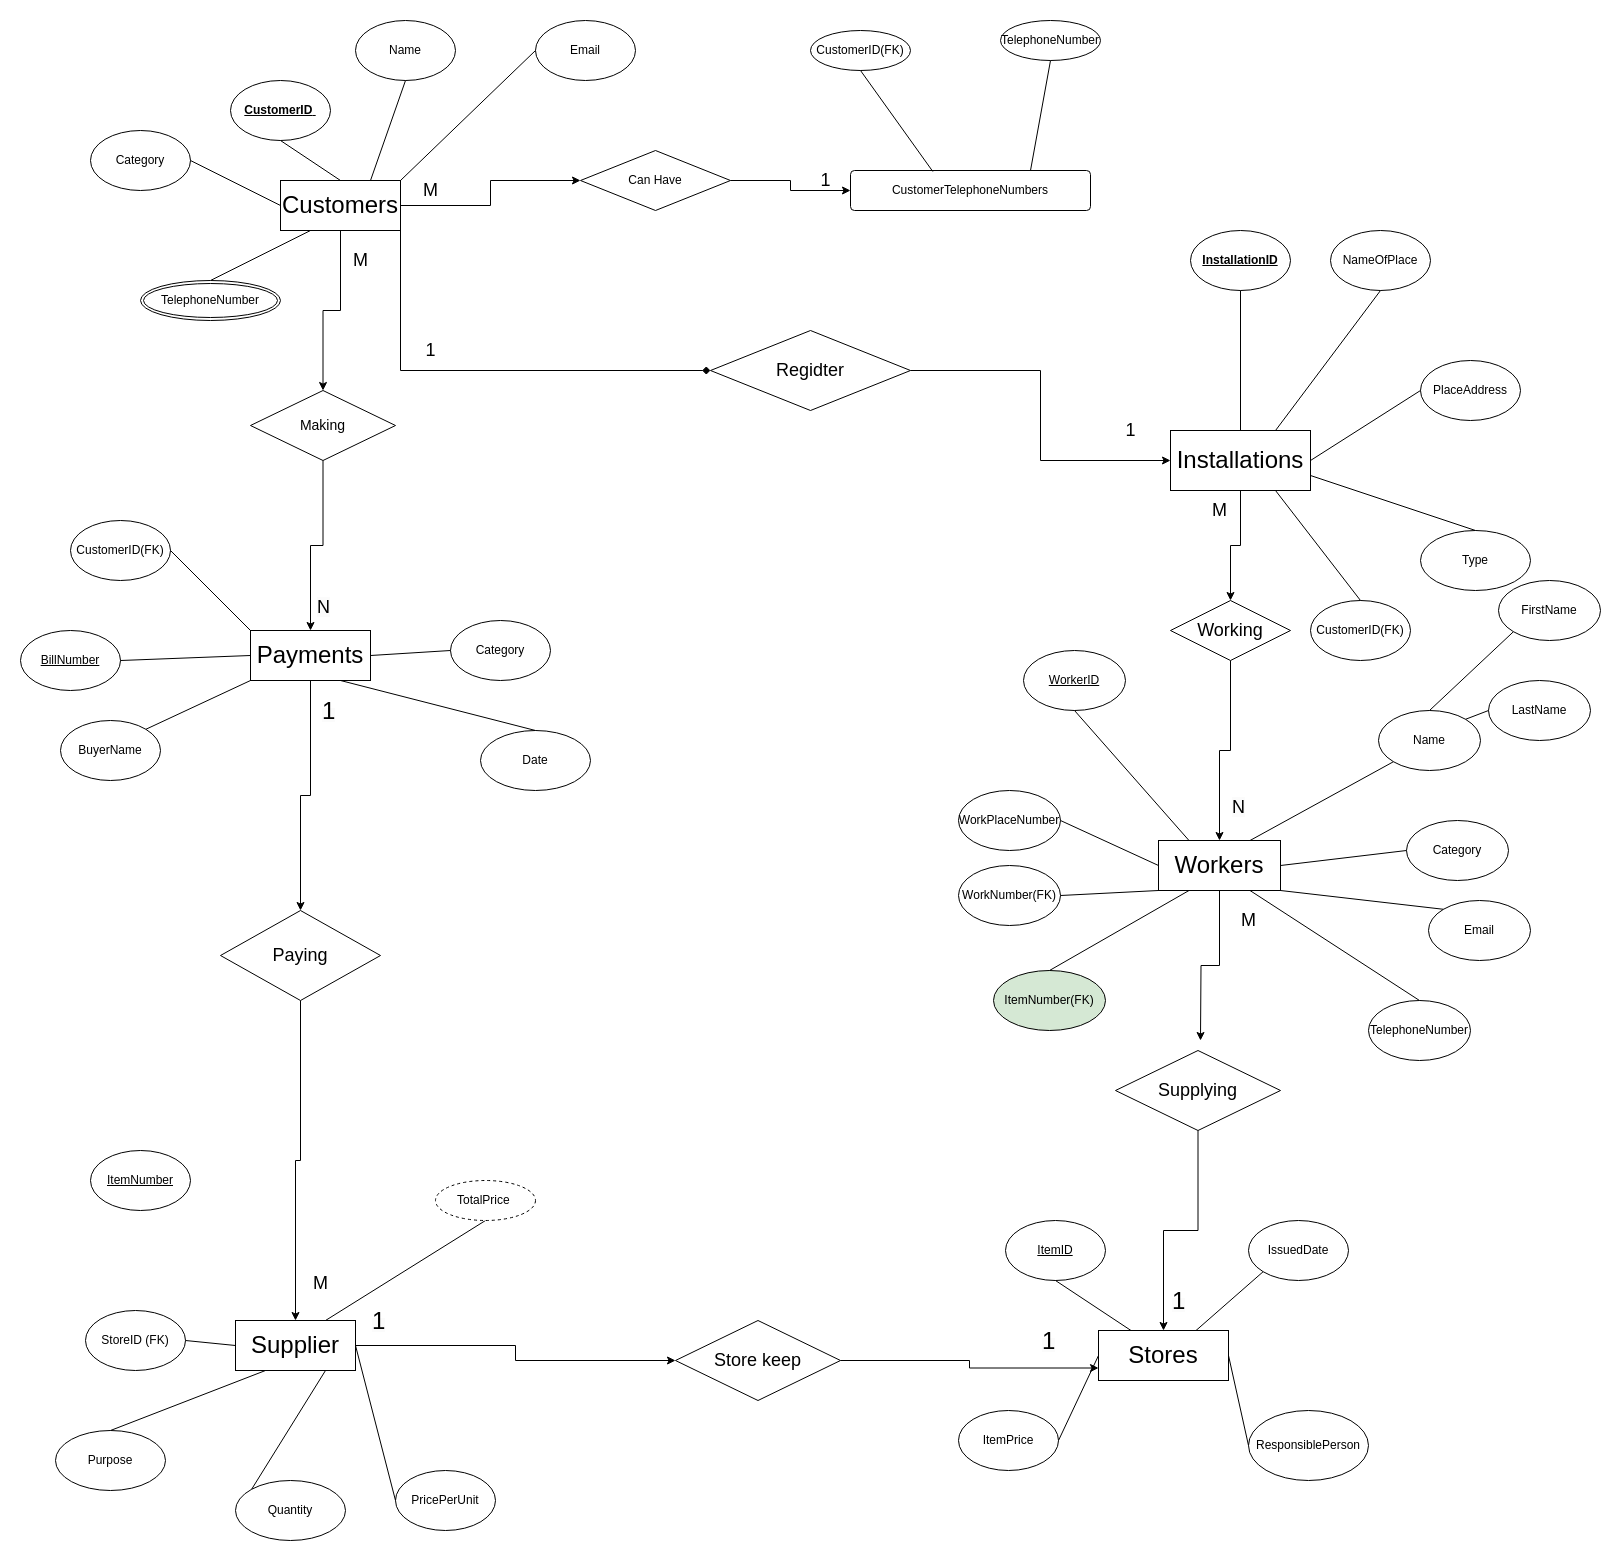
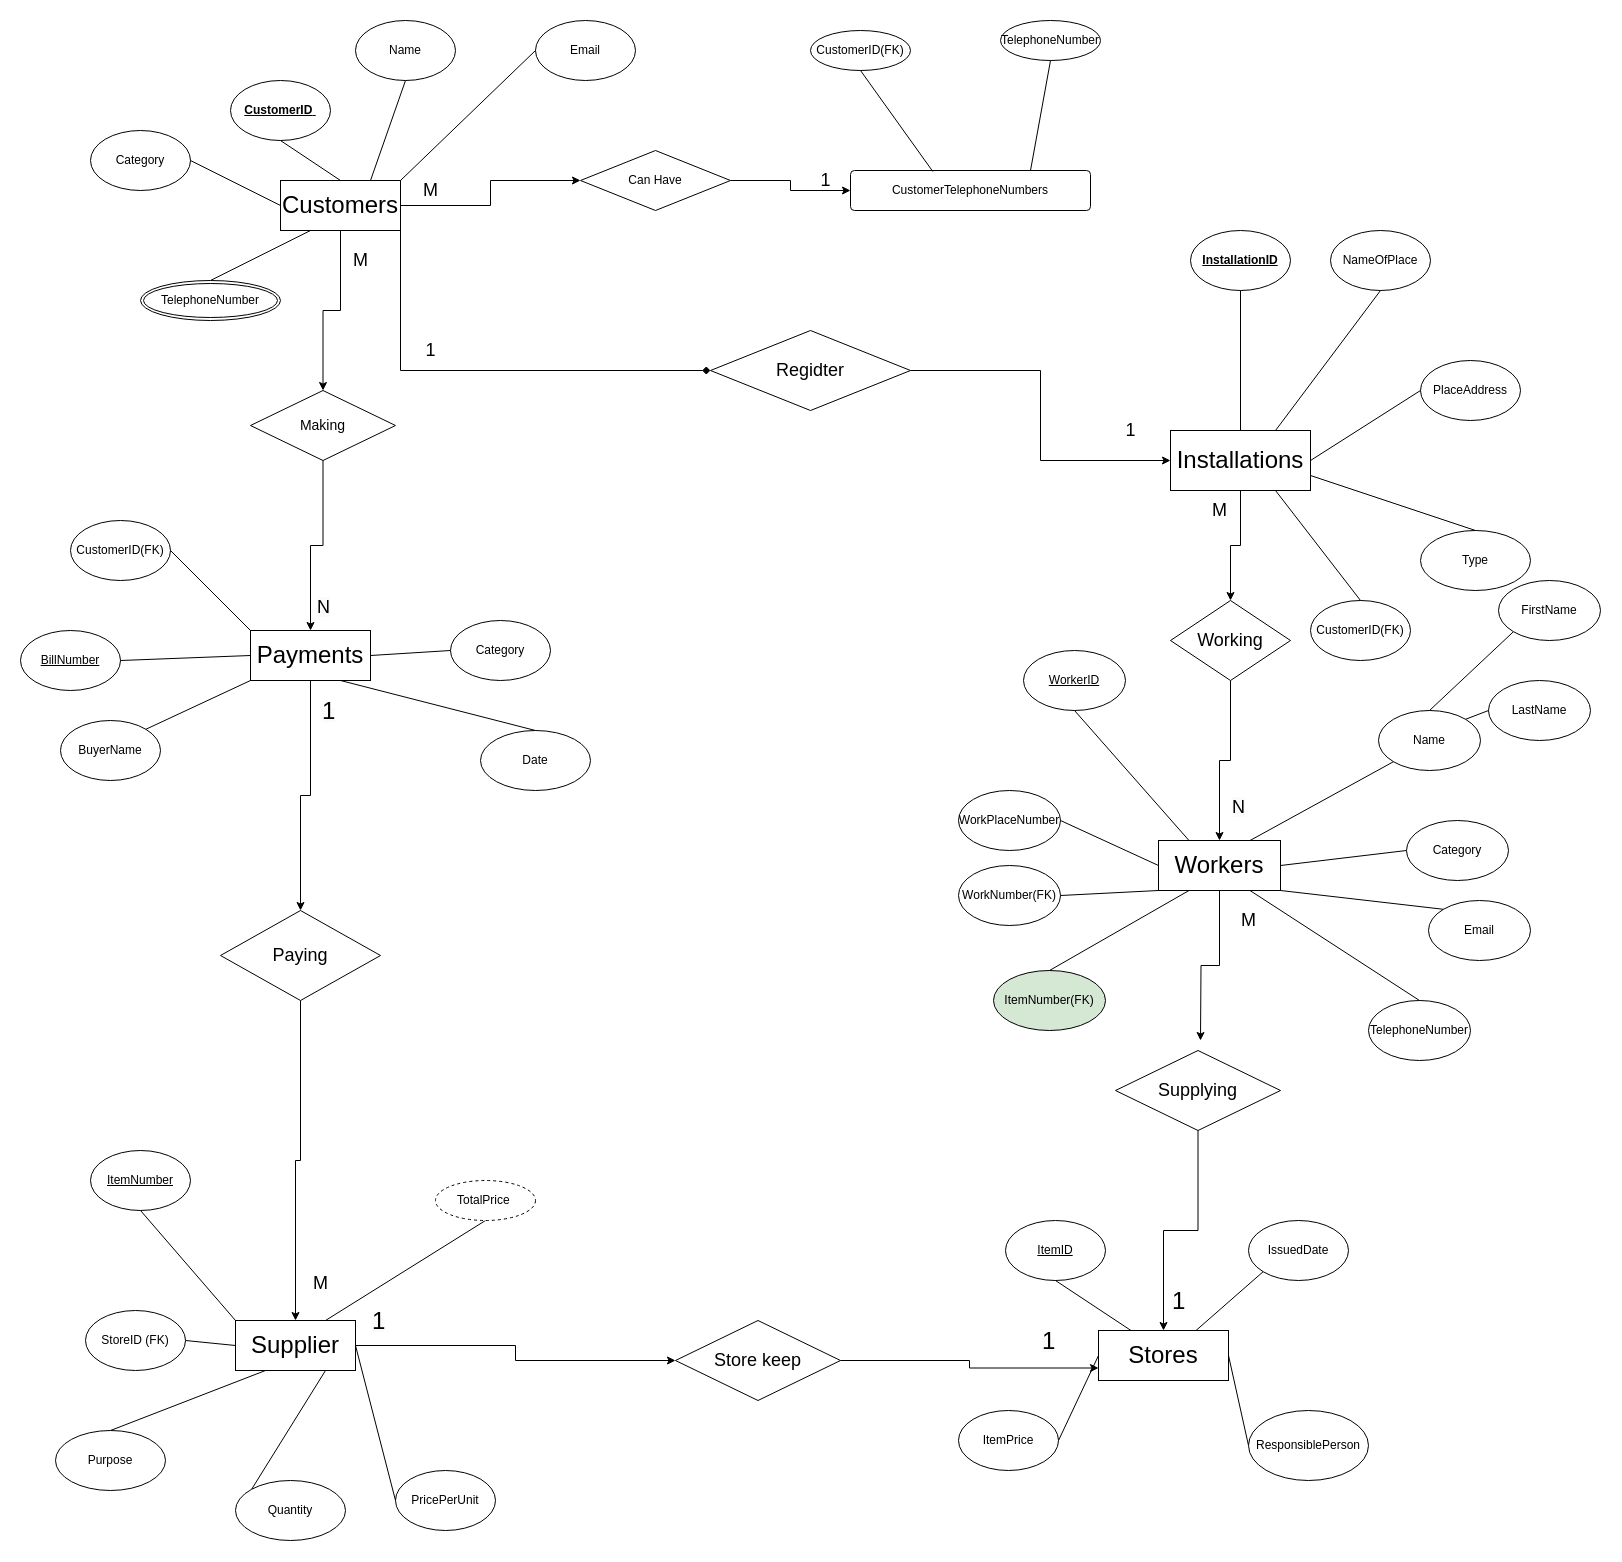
node "Working": size 120x60 -> 120x80
edge "ItemNumber" -- "Supplier": added
